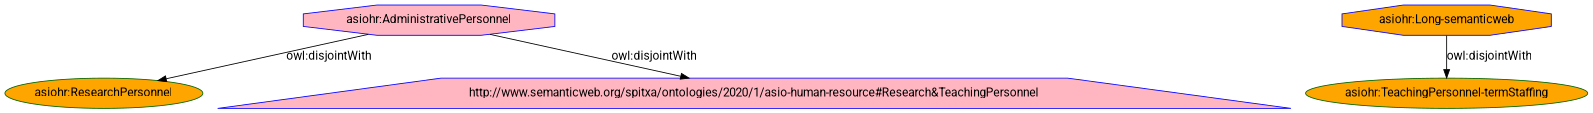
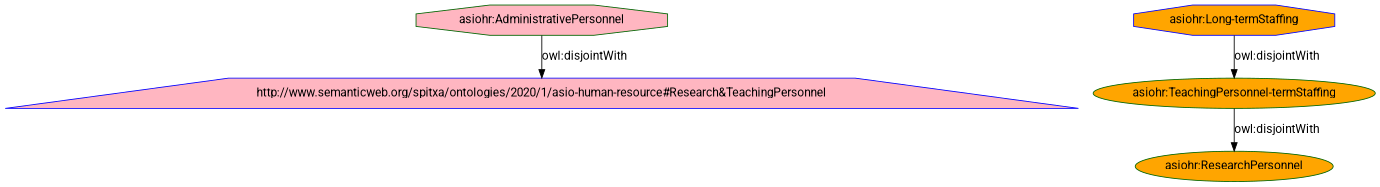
node "asiohr:AdministrativePersonnel": color blue -> darkgreen
node "asiohr:Long-semanticweb": label "asiohr:Long-semanticweb" -> "asiohr:Long-termStaffing"
edge "asiohr:AdministrativePersonnel" -> "asiohr:ResearchPersonnel": now "asiohr:TeachingPersonnel-termStaffing" -> "asiohr:ResearchPersonnel"
